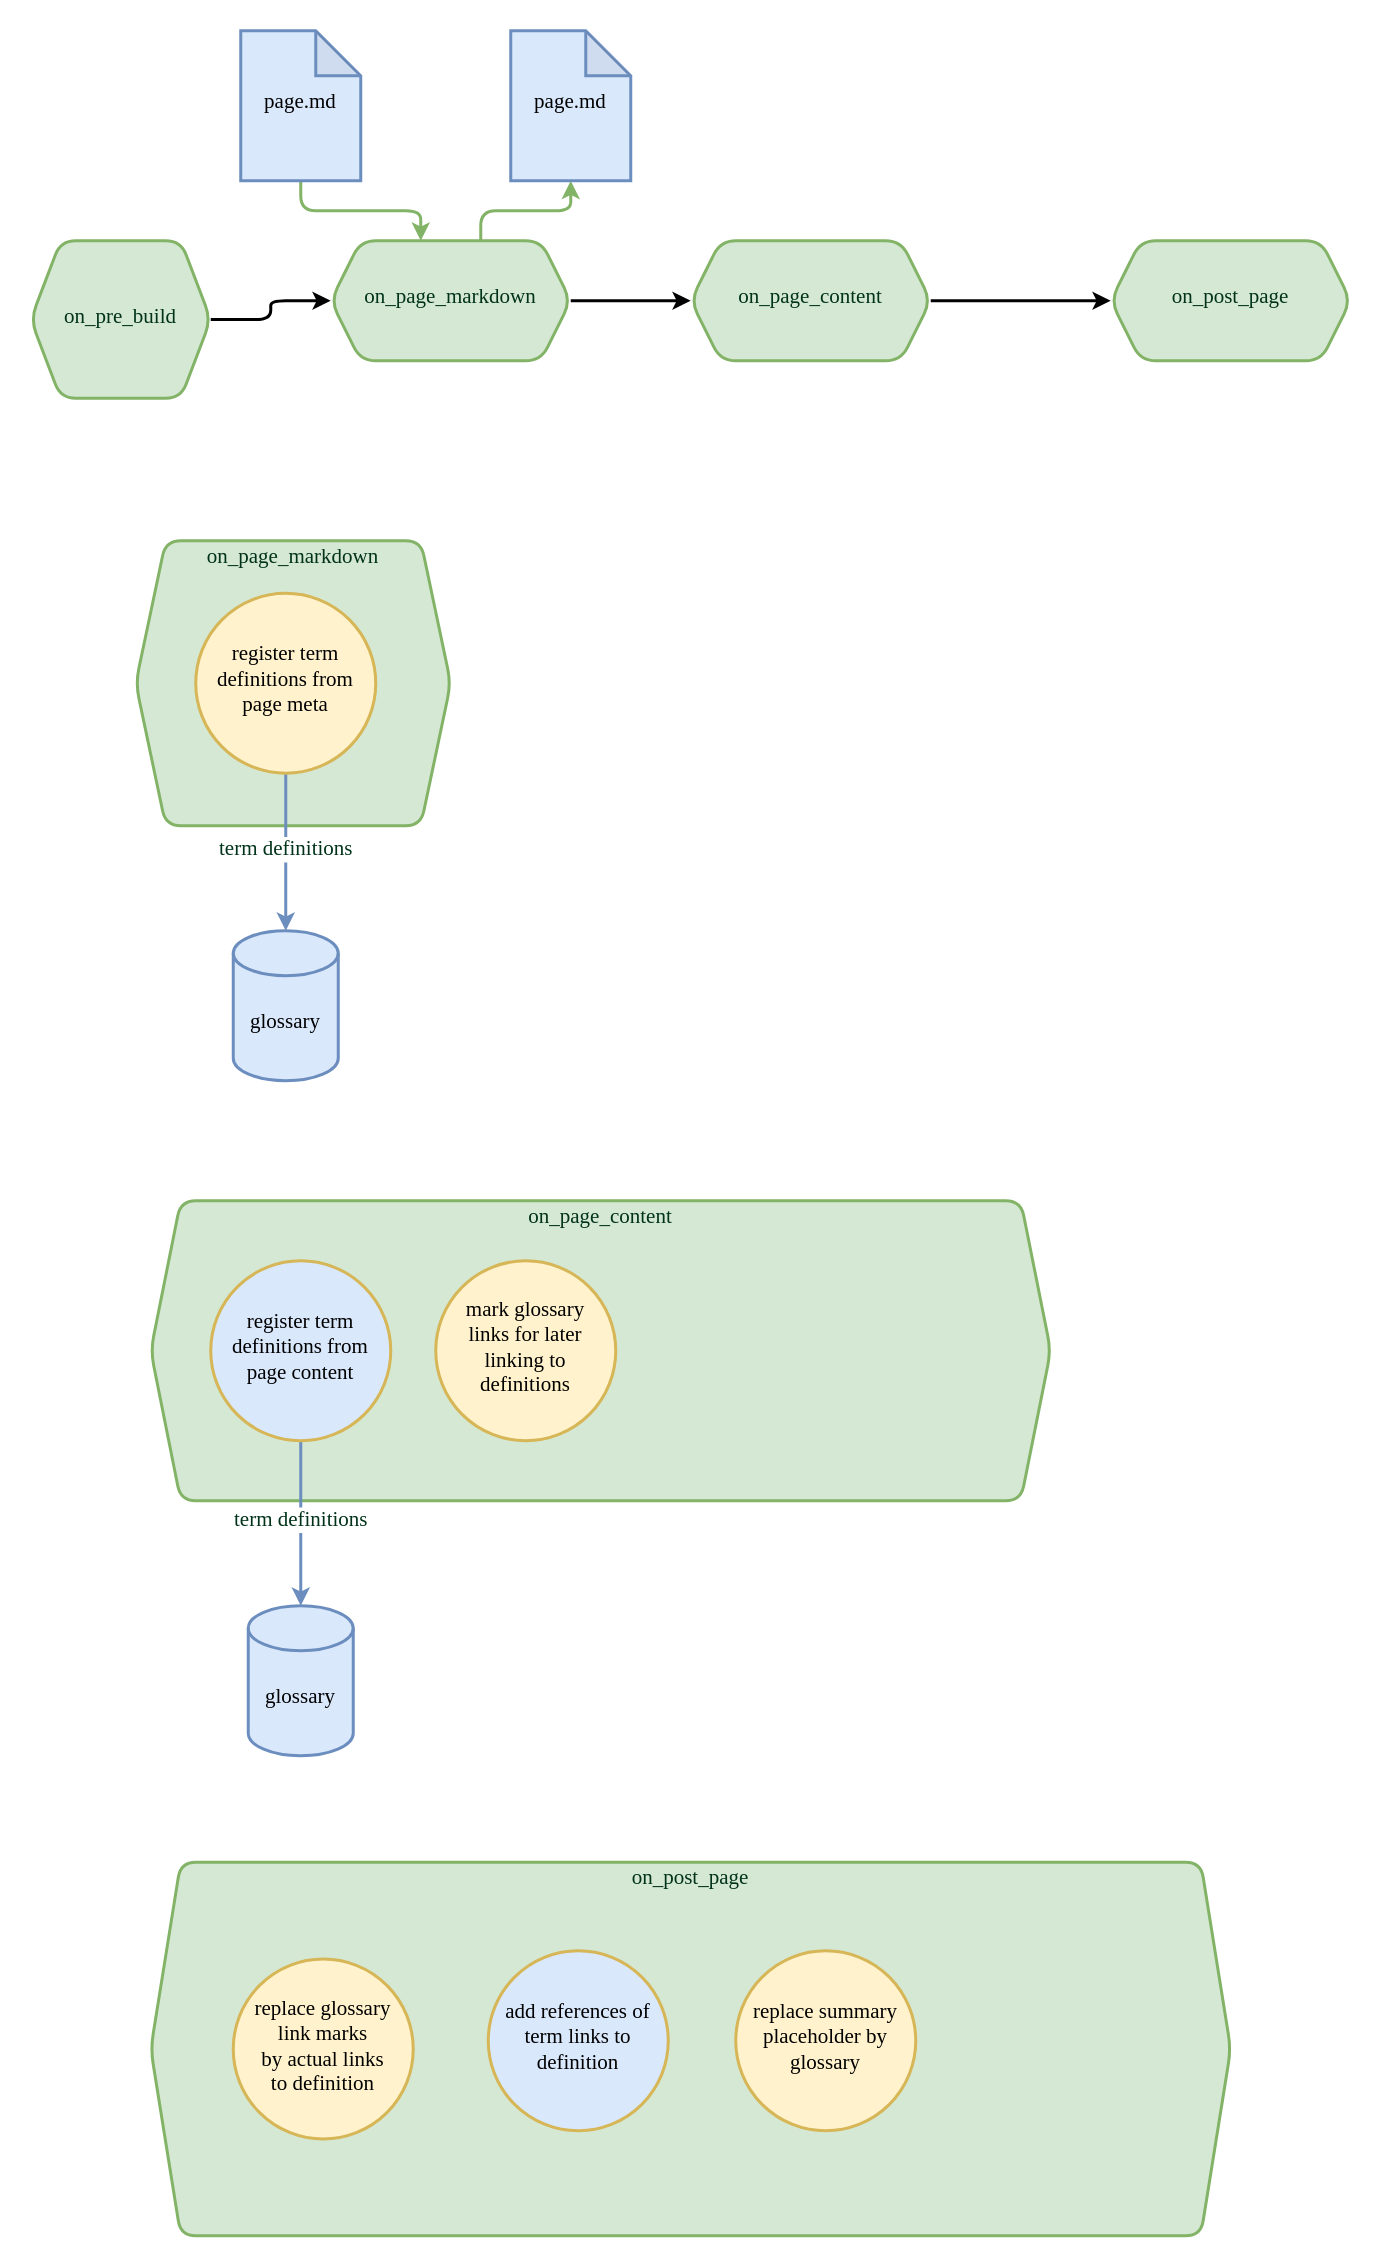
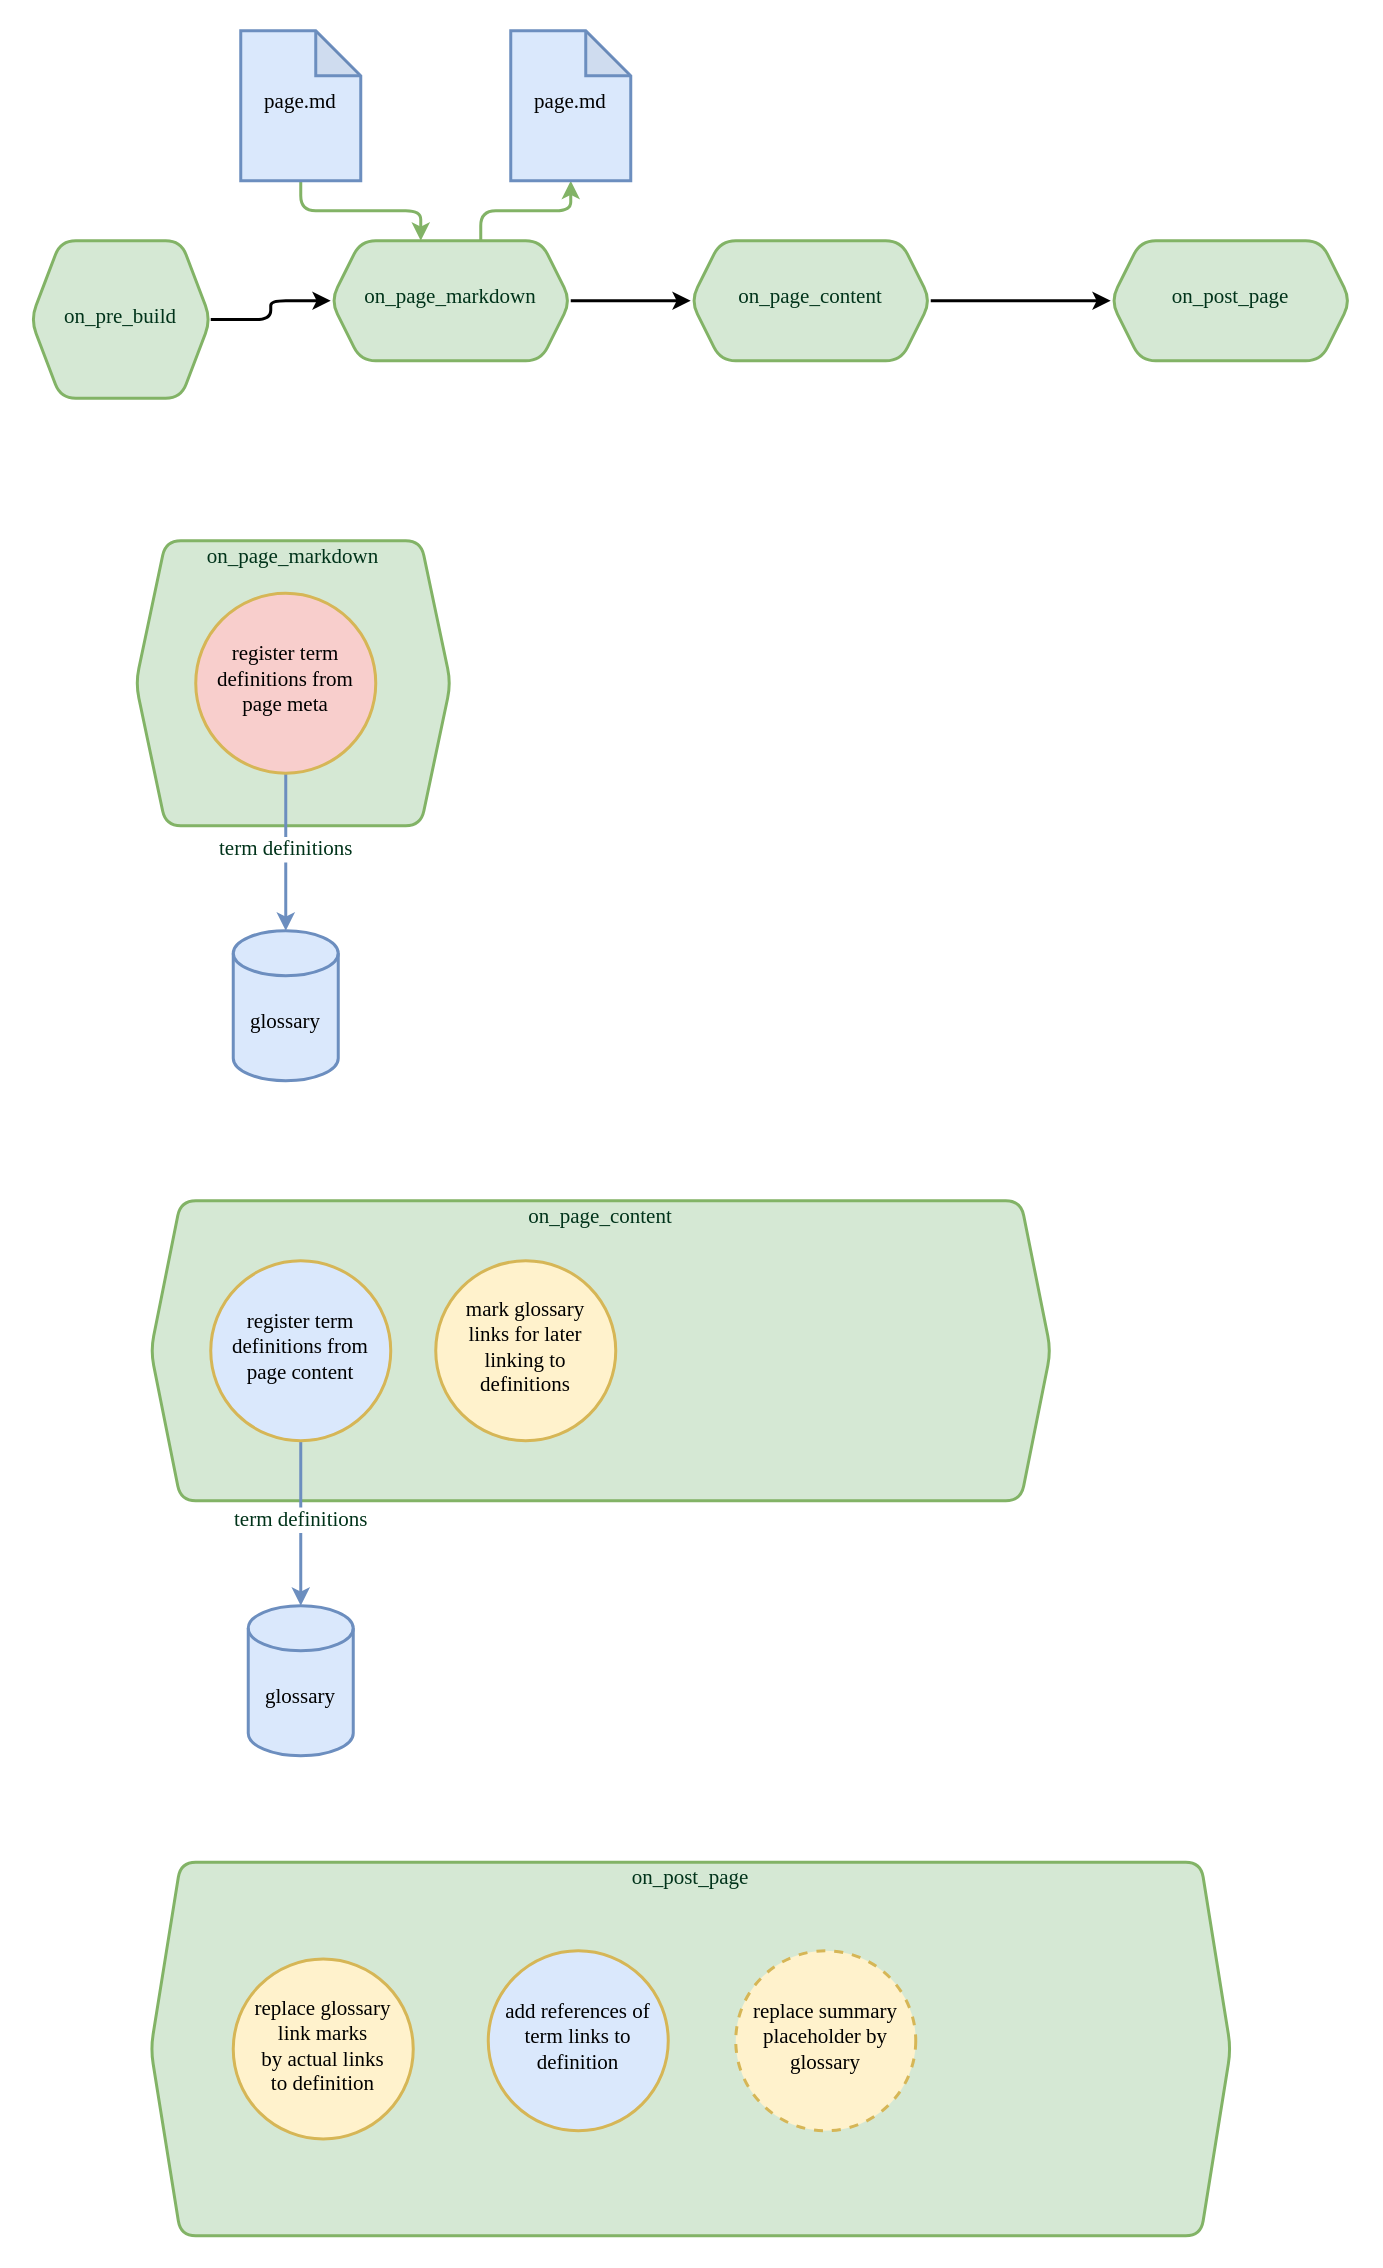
node "register term definitions from page meta": fillcolor #fff2cc -> #f8cecc
node "replace summary placeholder by glossary": style solid -> dashed
